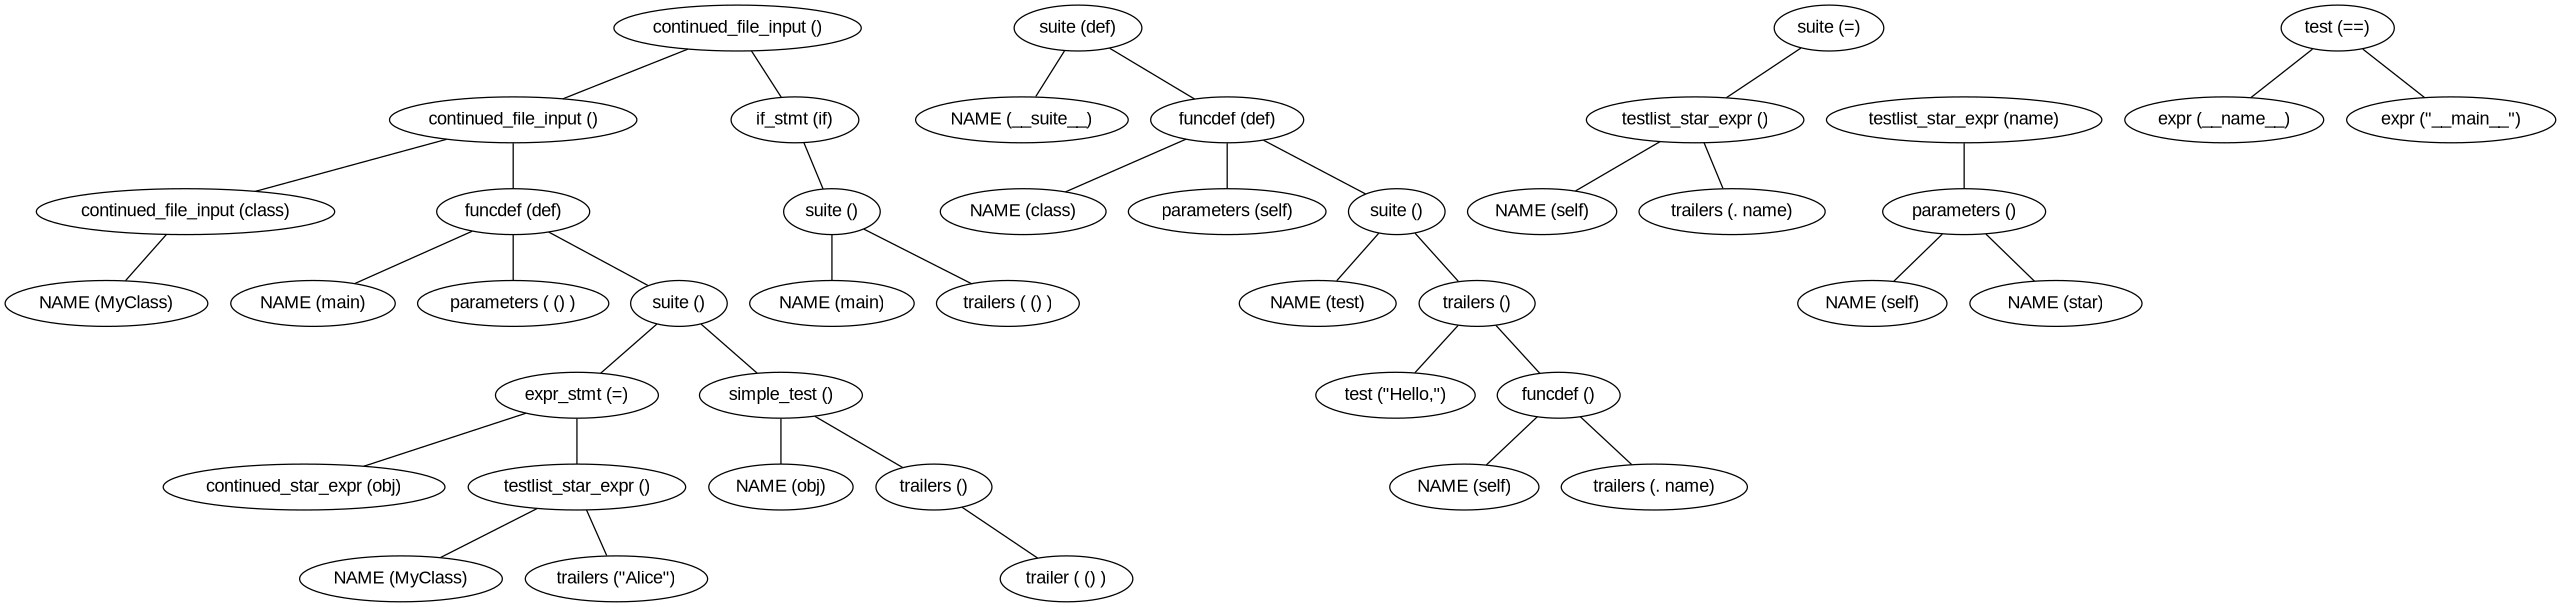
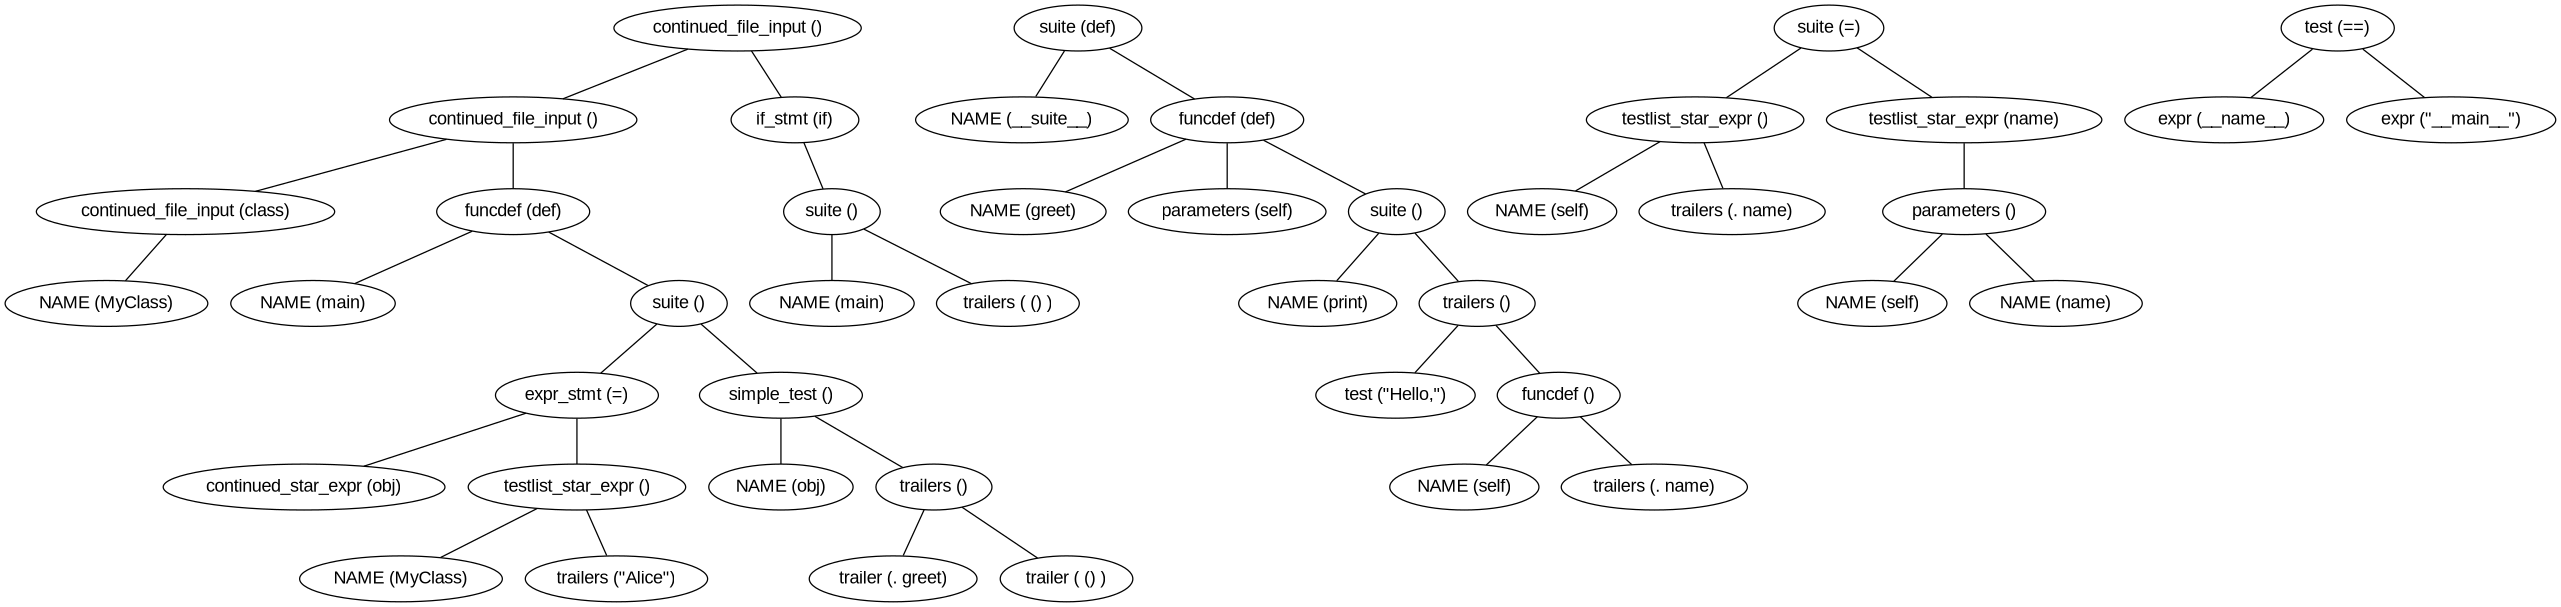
edge "suite (=)" -- "testlist_star_expr (name)": added
node "NAME (class)": label "NAME (class)" -> "NAME (greet)"
node "parameters ( () )": removed
node "NAME (test)": label "NAME (test)" -> "NAME (print)"
node "NAME (star)": label "NAME (star)" -> "NAME (name)"
node "trailer (. greet)": added
